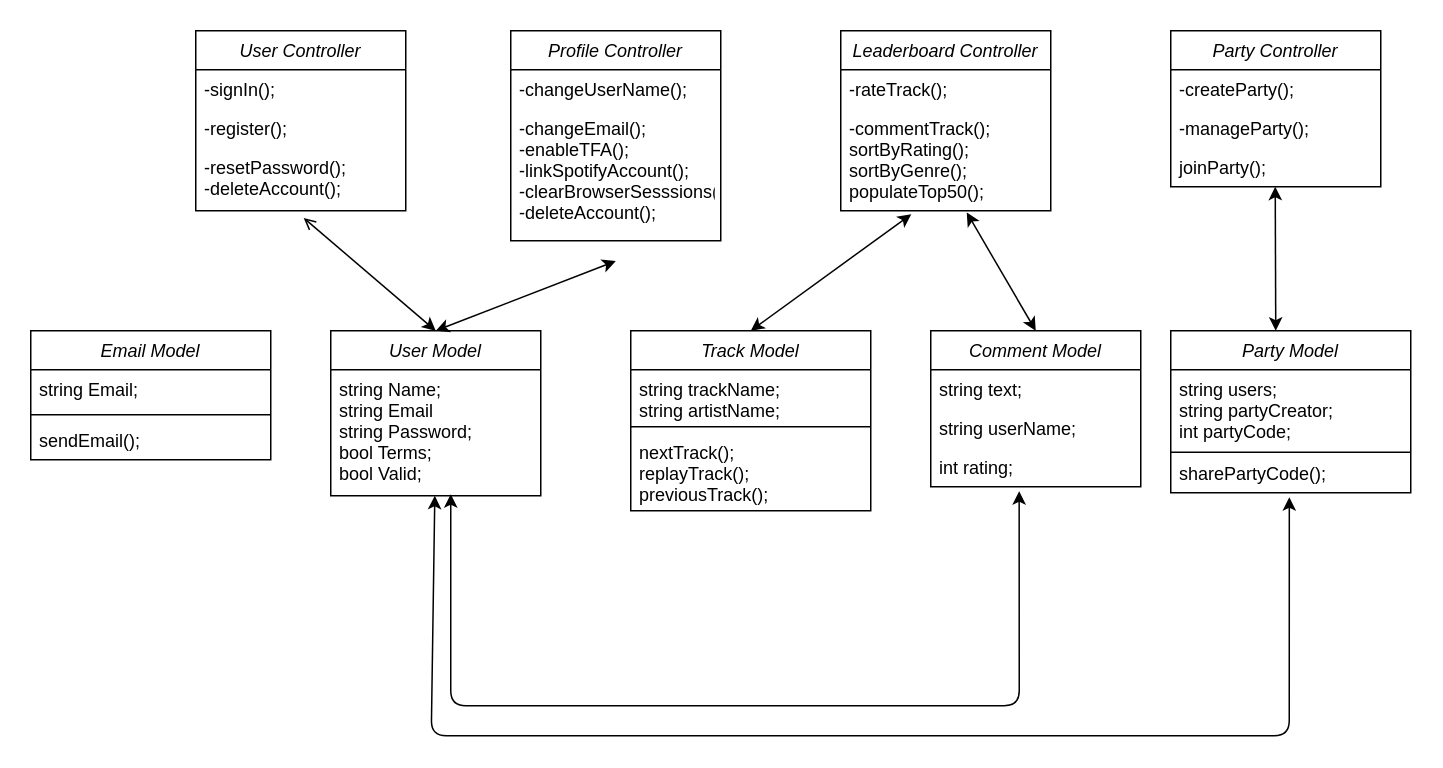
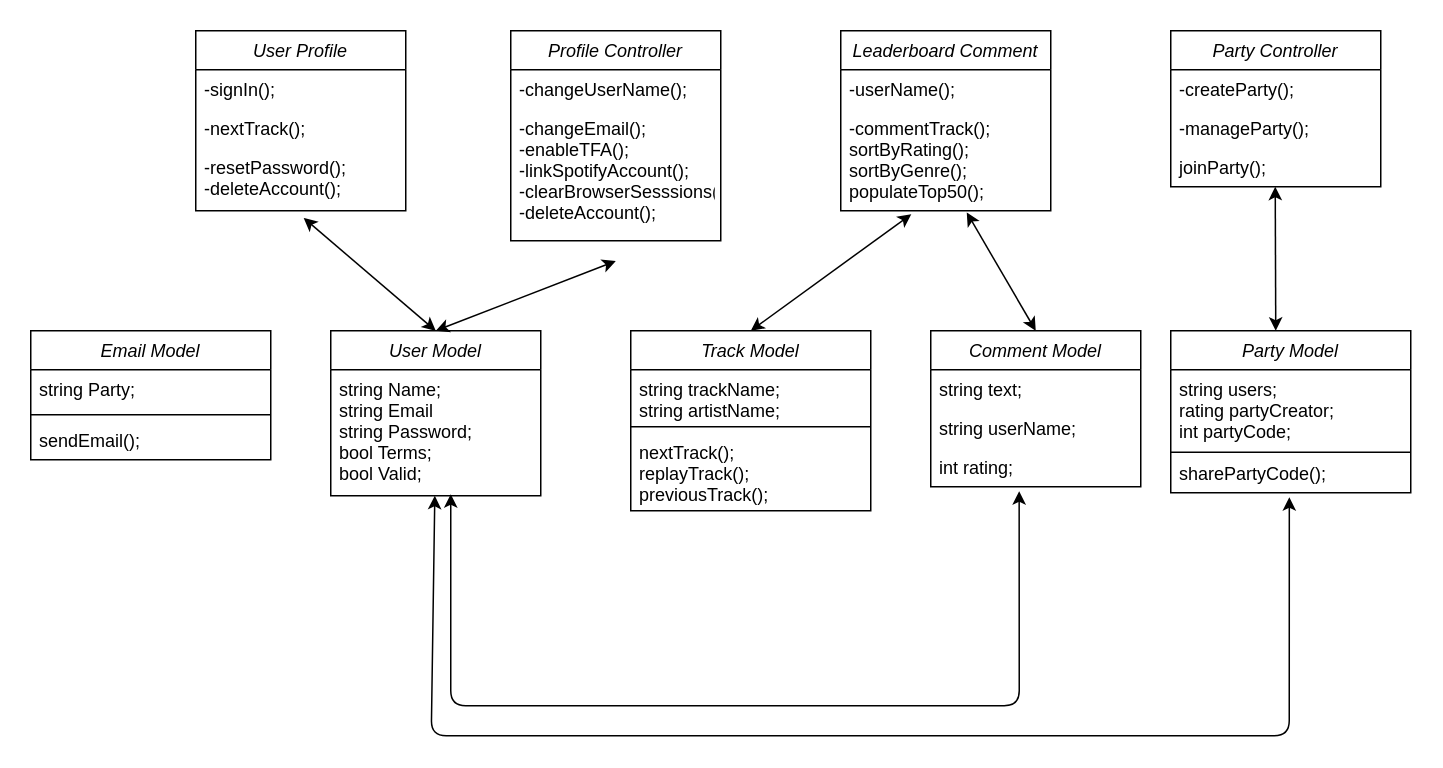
node "User Controller": label "User Controller" -> "User Profile"
node "Leaderboard Controller": label "Leaderboard Controller" -> "Leaderboard Comment"
node "-rateTrack();": label "-rateTrack();" -> "-userName();"
node "-register();": label "-register();" -> "-nextTrack();"
edge "-resetPassword(); -deleteAccount();" -- "User Model": arrowhead open -> classic
node "string Email;": label "string Email;" -> "string Party;"
node "string users; string partyCreator; int partyCode;": label "string users; string partyCreator; int partyCode;" -> "string users; rating partyCreator; int partyCode;"
